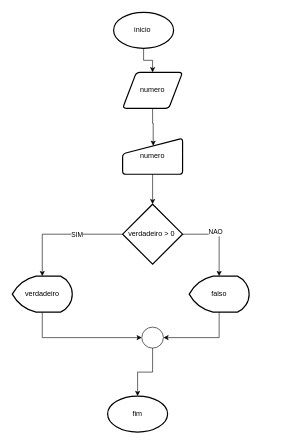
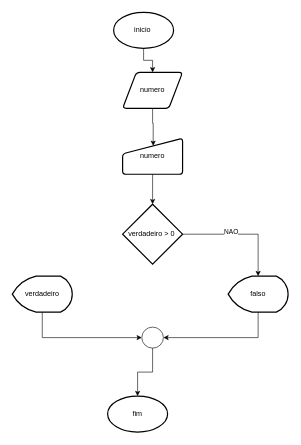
edge "verdadeiro > 0" -> "verdadeiro": removed, label "SIM"
node "falso": moved (219, 294) -> (258, 294)
